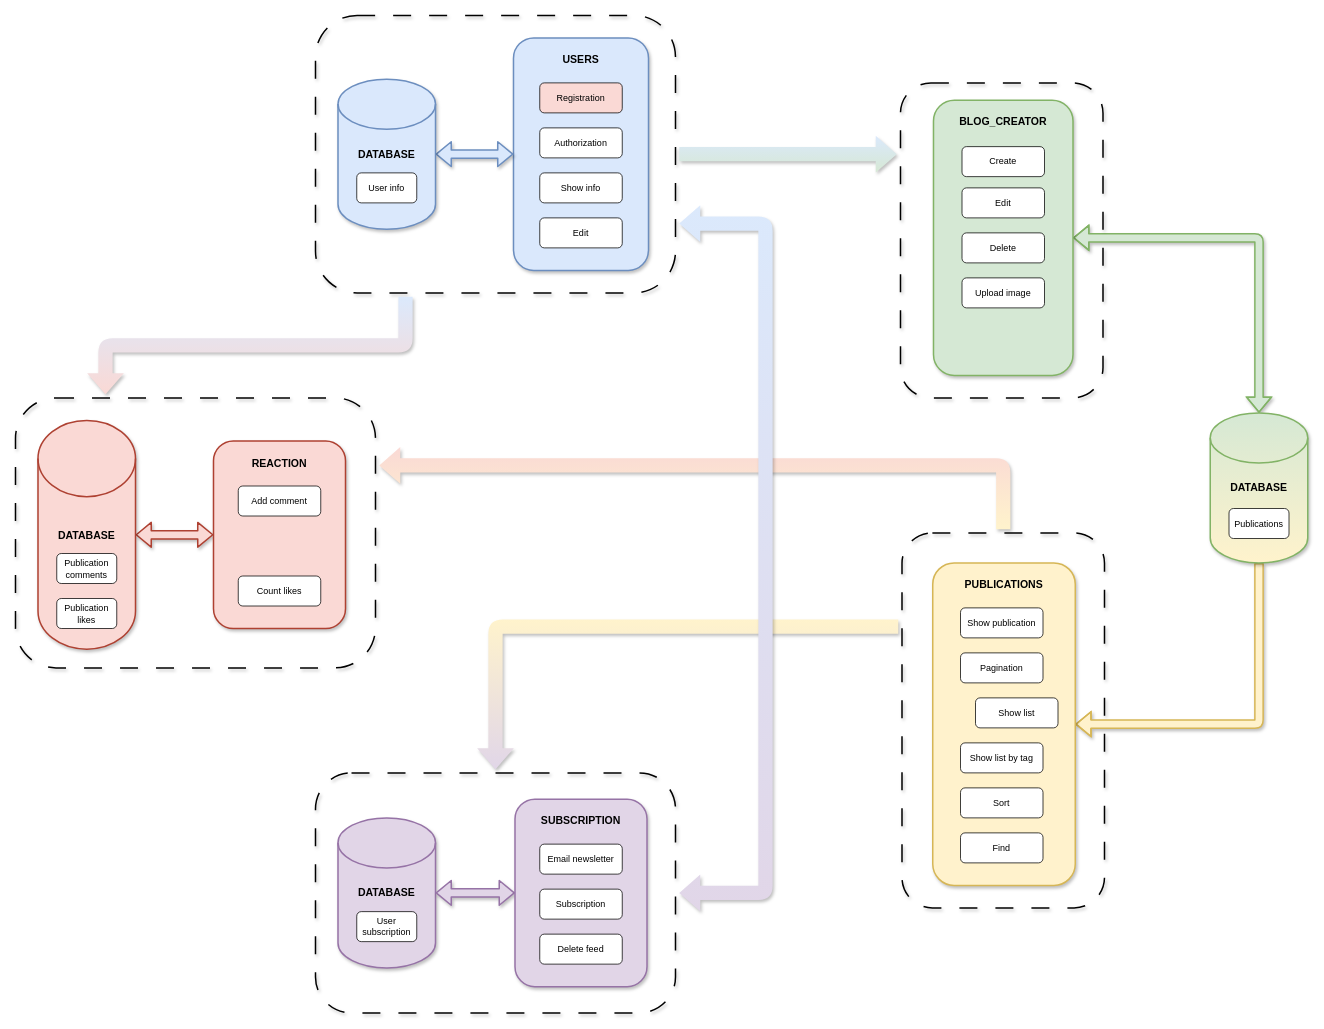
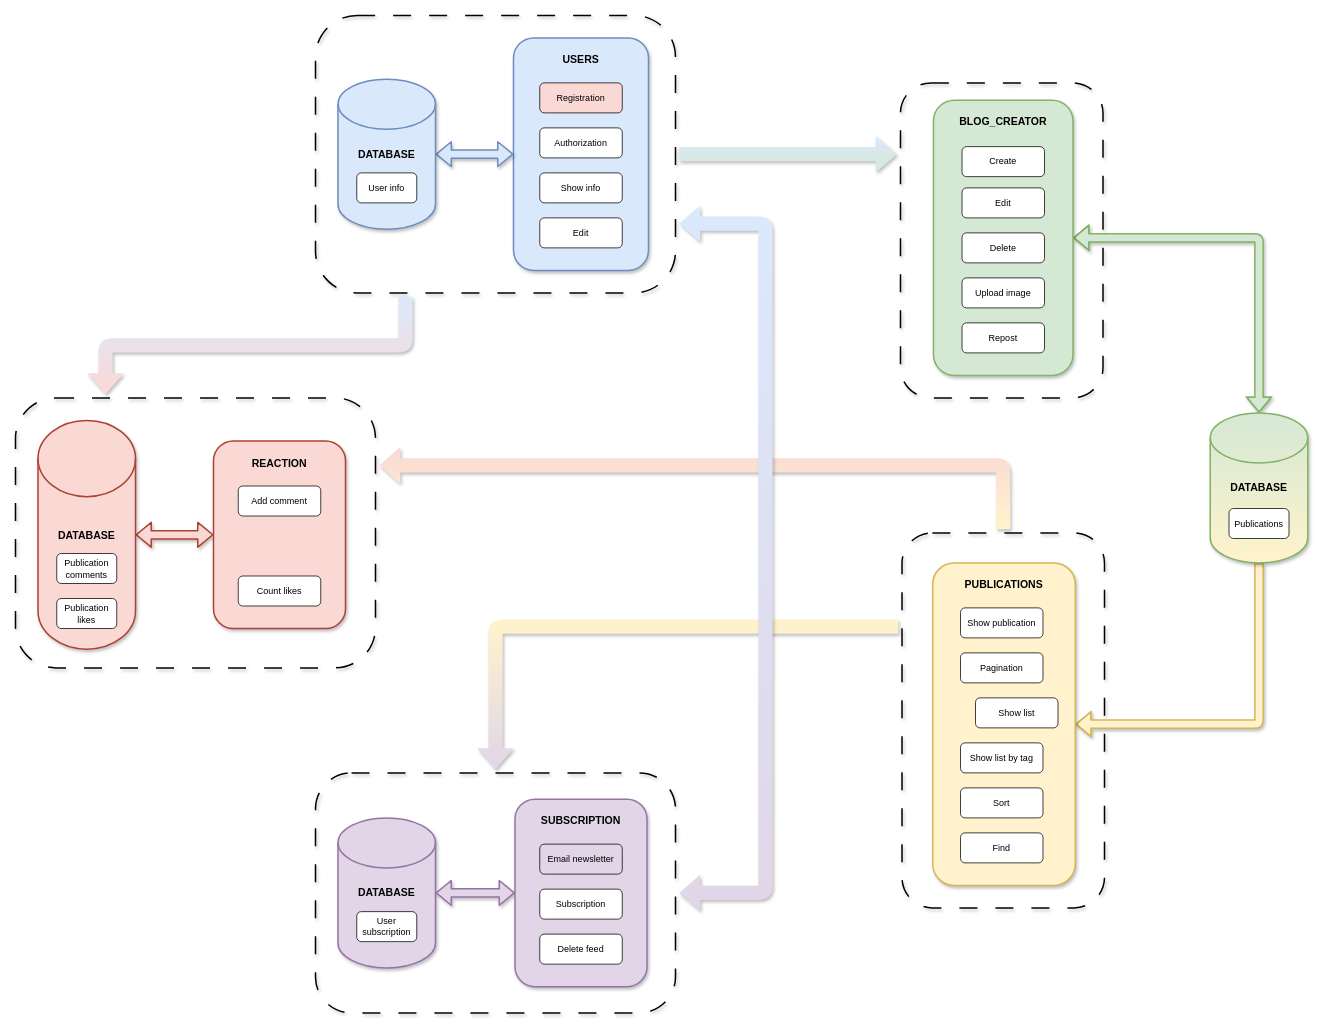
node "Repost": added
node "Email newsletter": fillcolor #ffffff -> #e1d5e7
